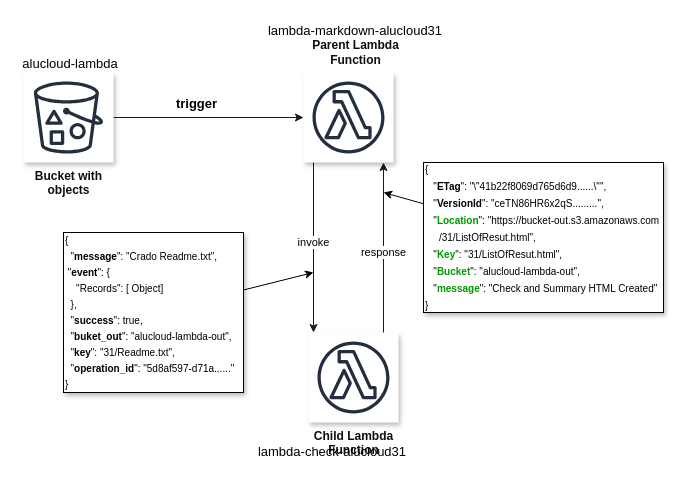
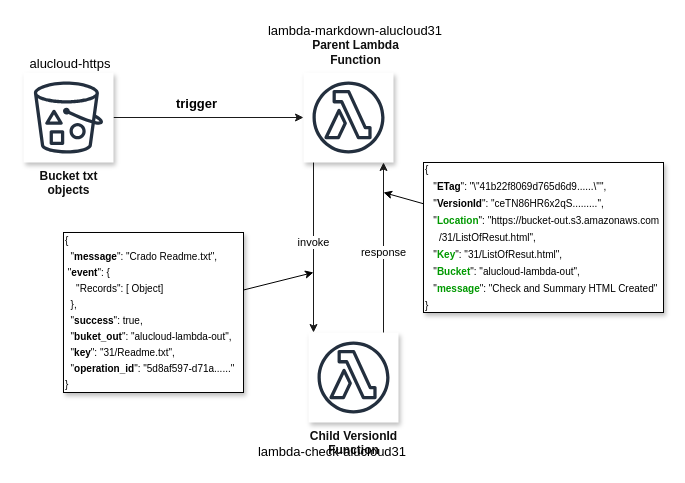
node "alucloud-lambda": label "alucloud-lambda" -> "alucloud-https"
node "Bucket with objects": label "Bucket with objects" -> "Bucket txt objects"
node "Child Lambda Function": label "Child Lambda Function" -> "Child VersionId Function"
